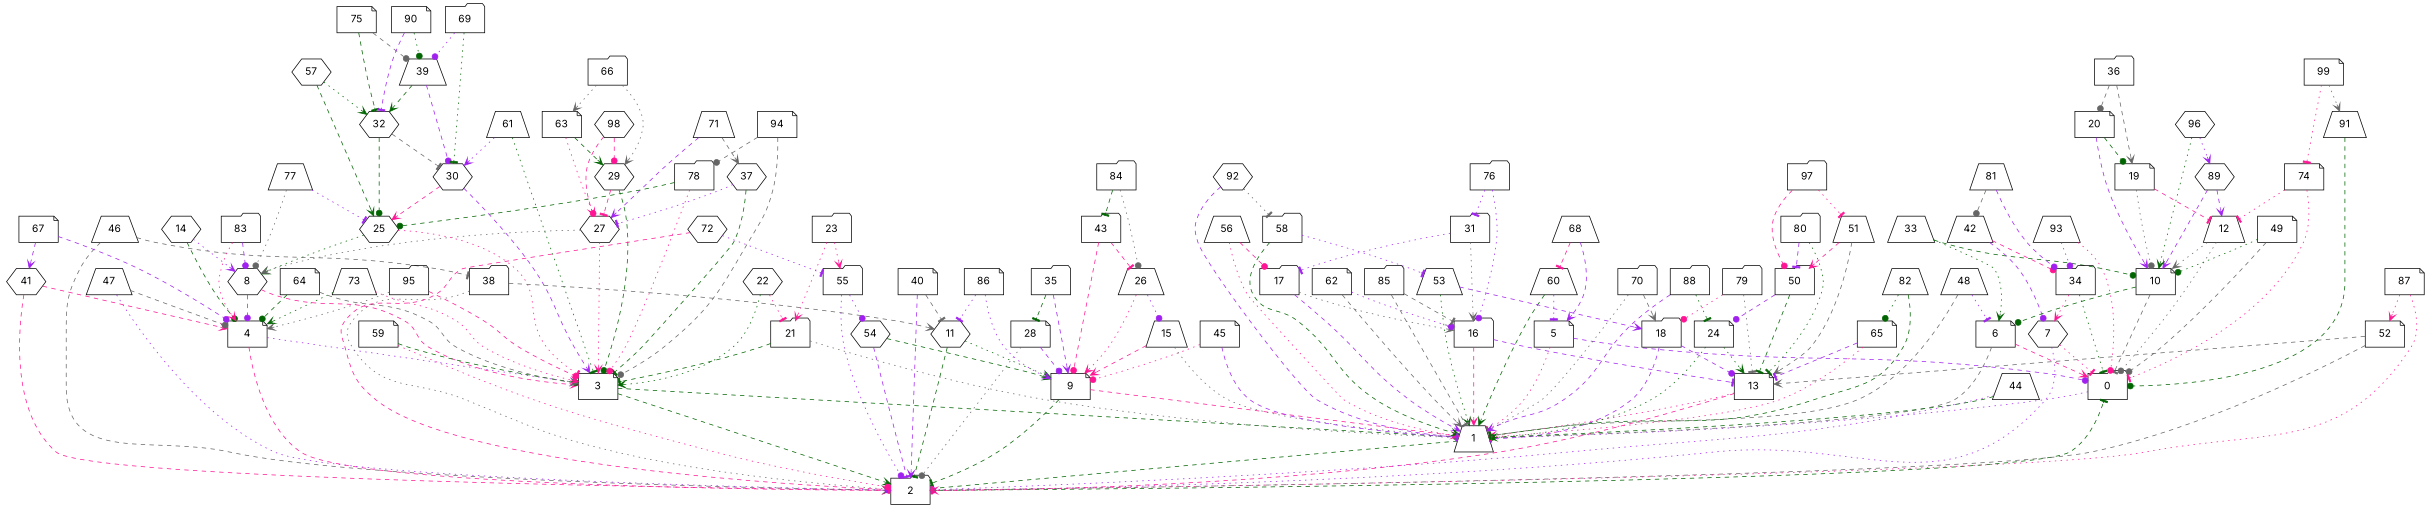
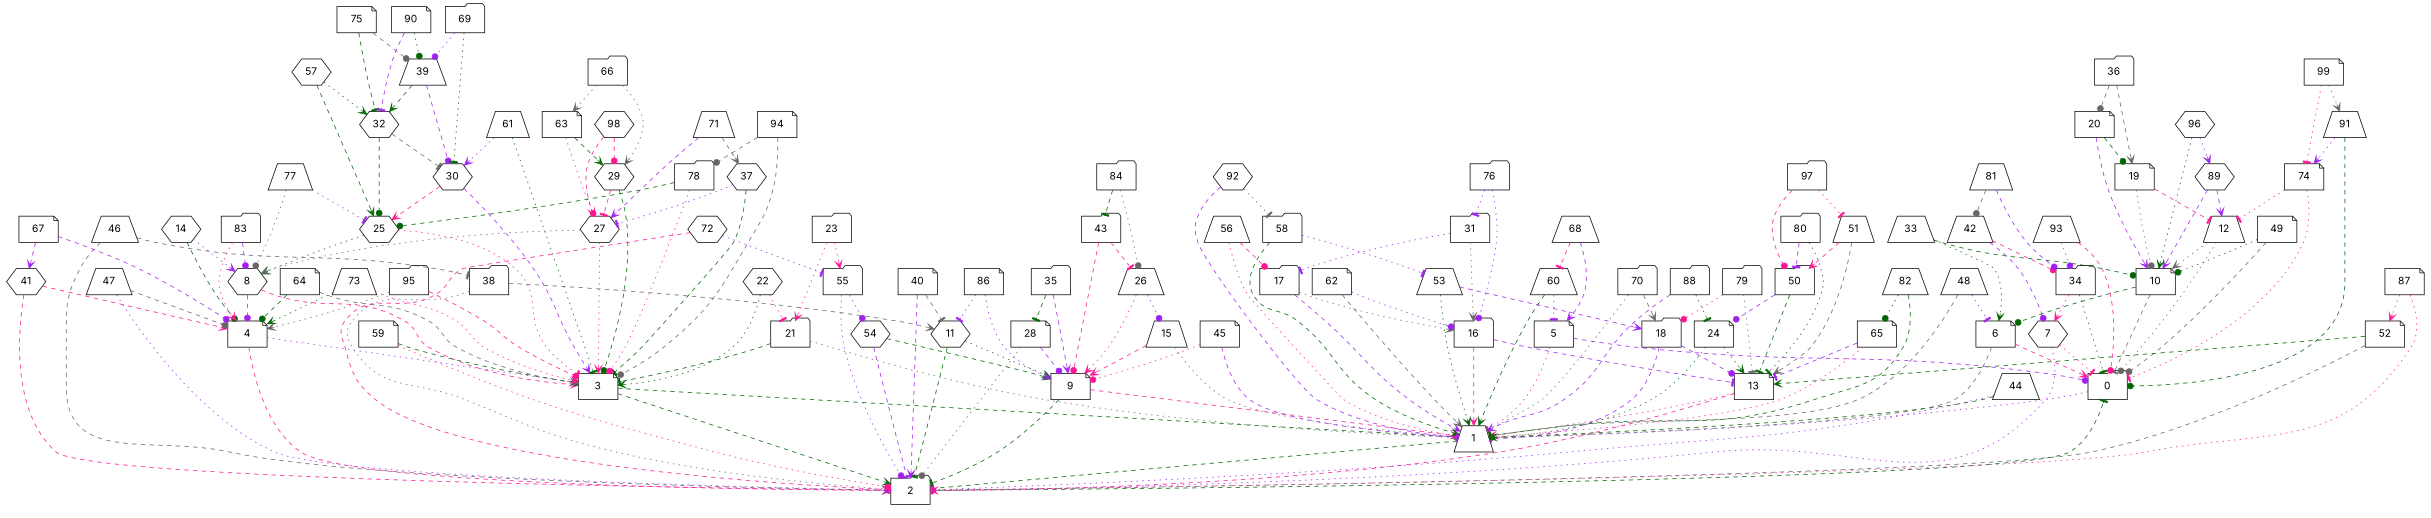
edge "91" -> "74": added
node "85": removed
edge "93" -> "0": style dotted -> dashed
edge "52" -> "13": color gray40 -> darkgreen
